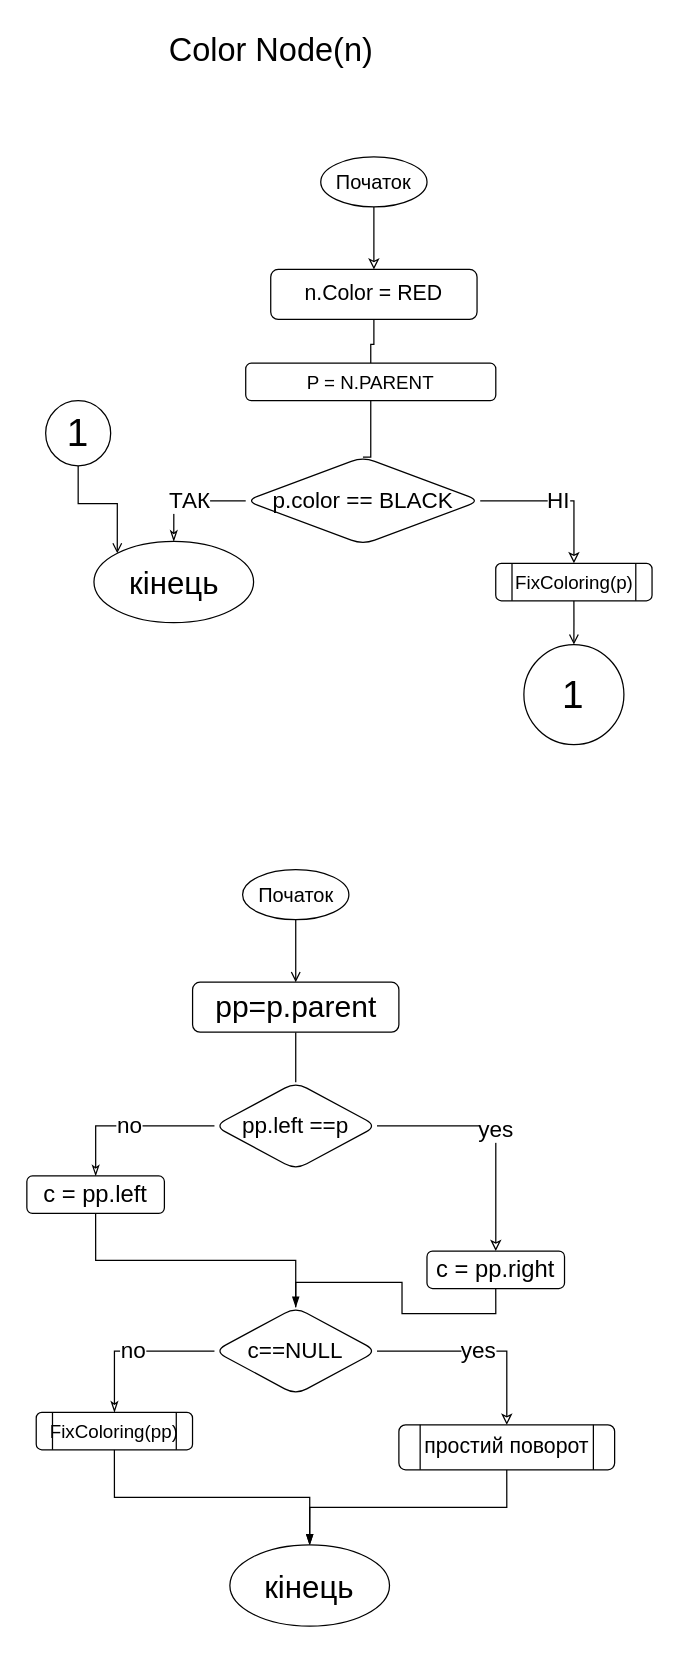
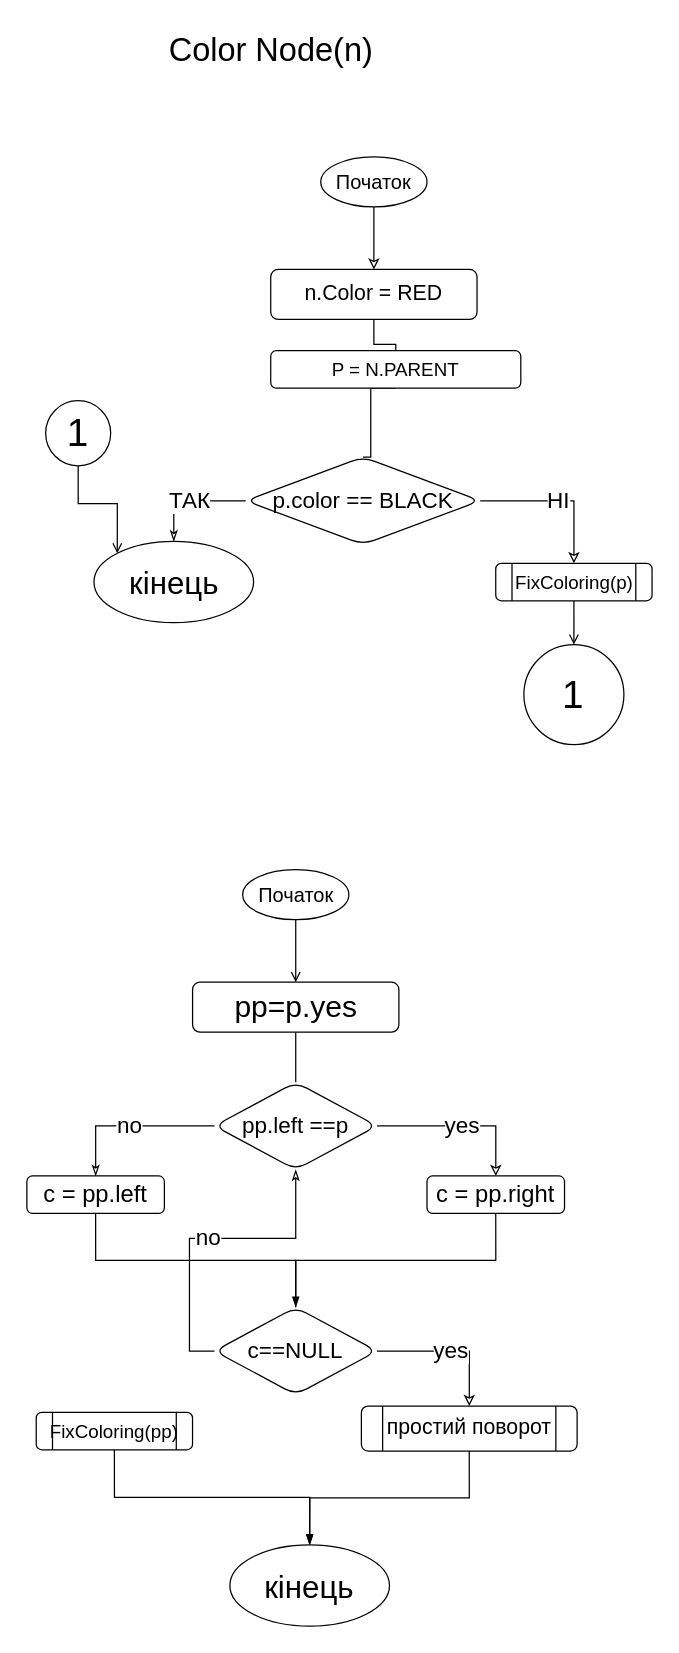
node "P = N.PARENT": moved (371, 382) -> (396, 369)
node "pp=p.parent": label "pp=p.parent" -> "pp=p.yes"
node "c = pp.right": moved (496, 1269) -> (496, 1194)
edge "c==NULL" -> "FixColoring(pp)": now "c==NULL" -> "pp.left ==p"
node "простий поворот": moved (507, 1447) -> (469, 1428)
